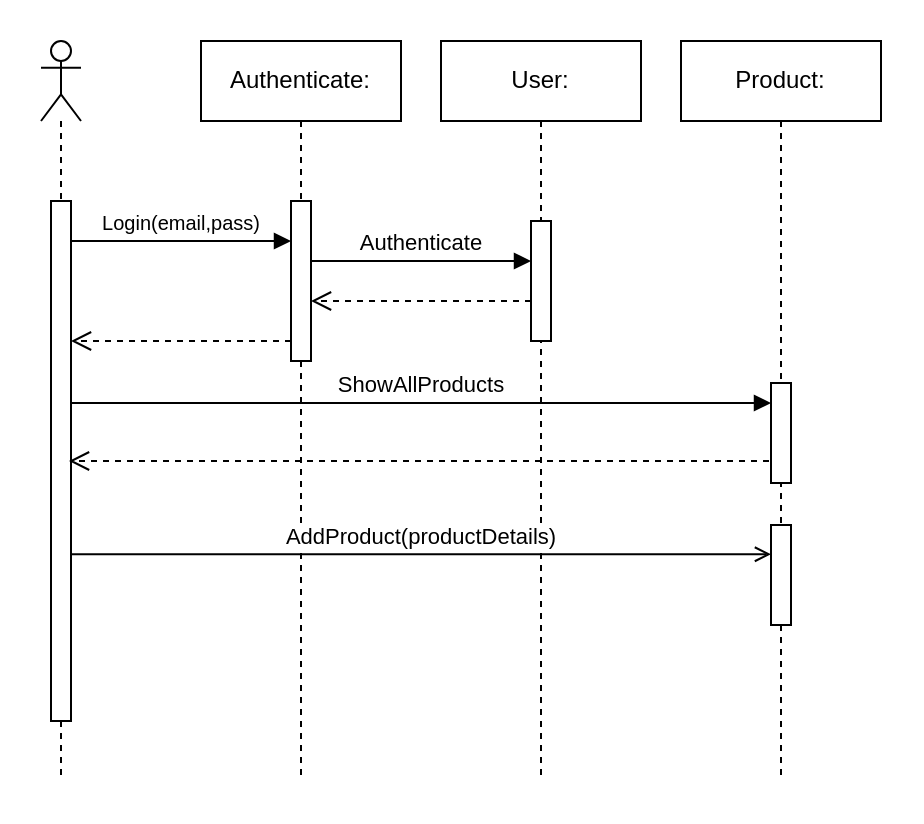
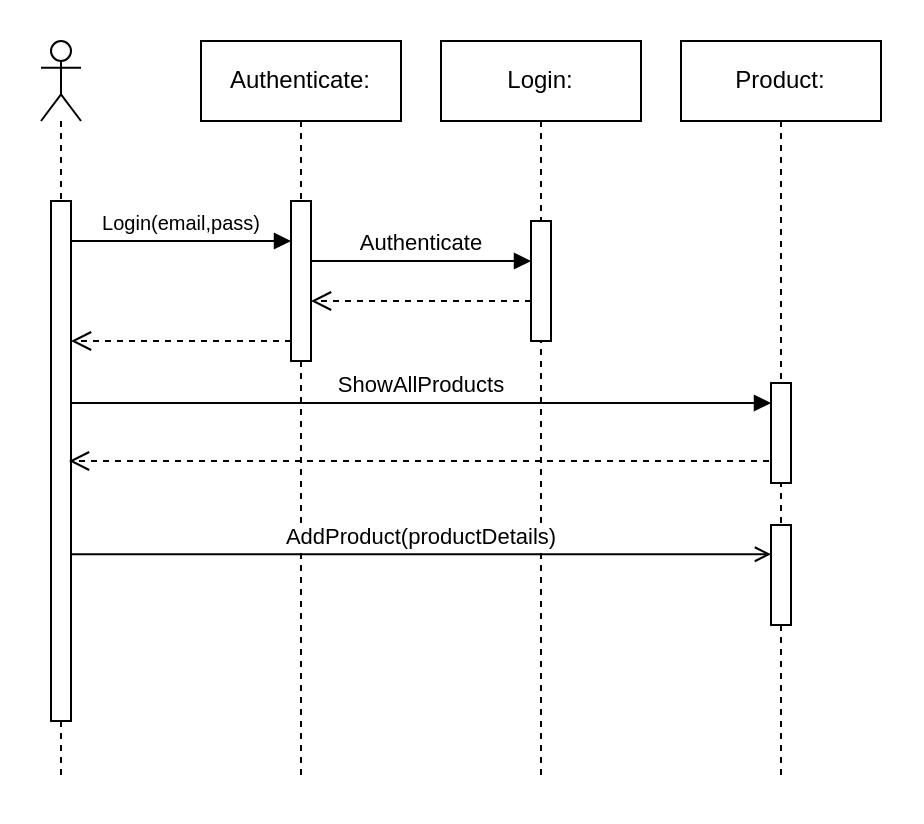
node "User:": label "User:" -> "Login:"
